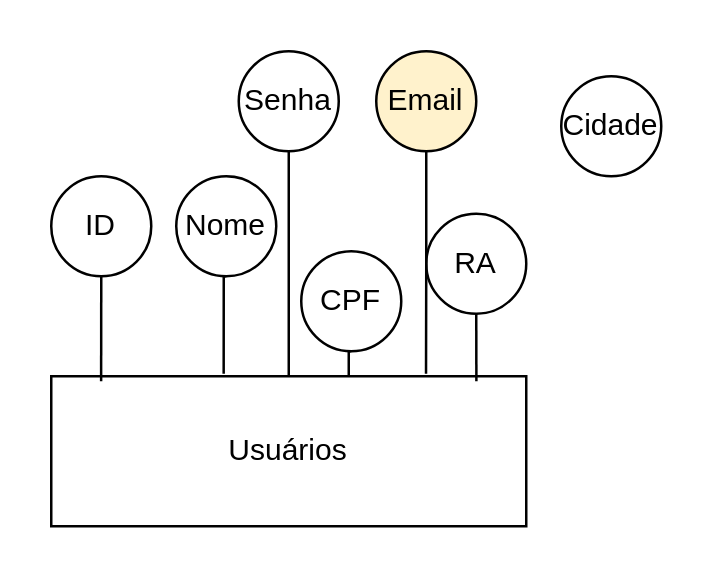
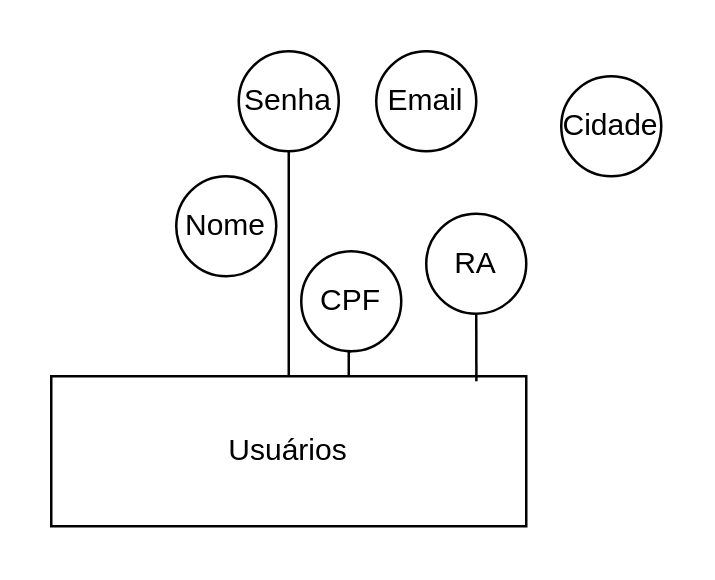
node "Email": fillcolor #fff2cc -> #ffffff
edge "Email" -- "Usuários": removed
node "ID": removed
edge "Nome" -- "Usuários": removed
edge "ID" -- "Usuários": removed
